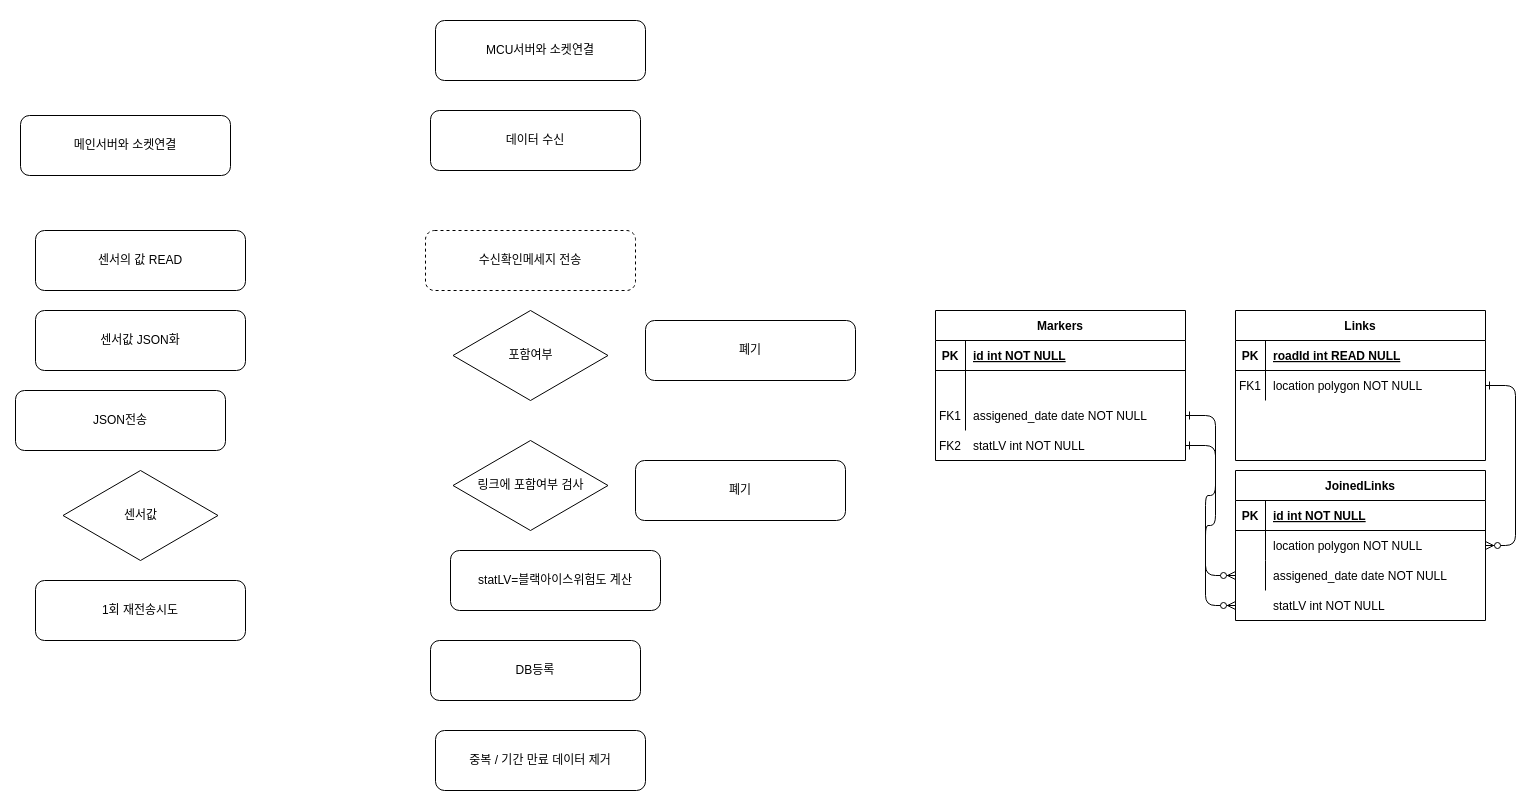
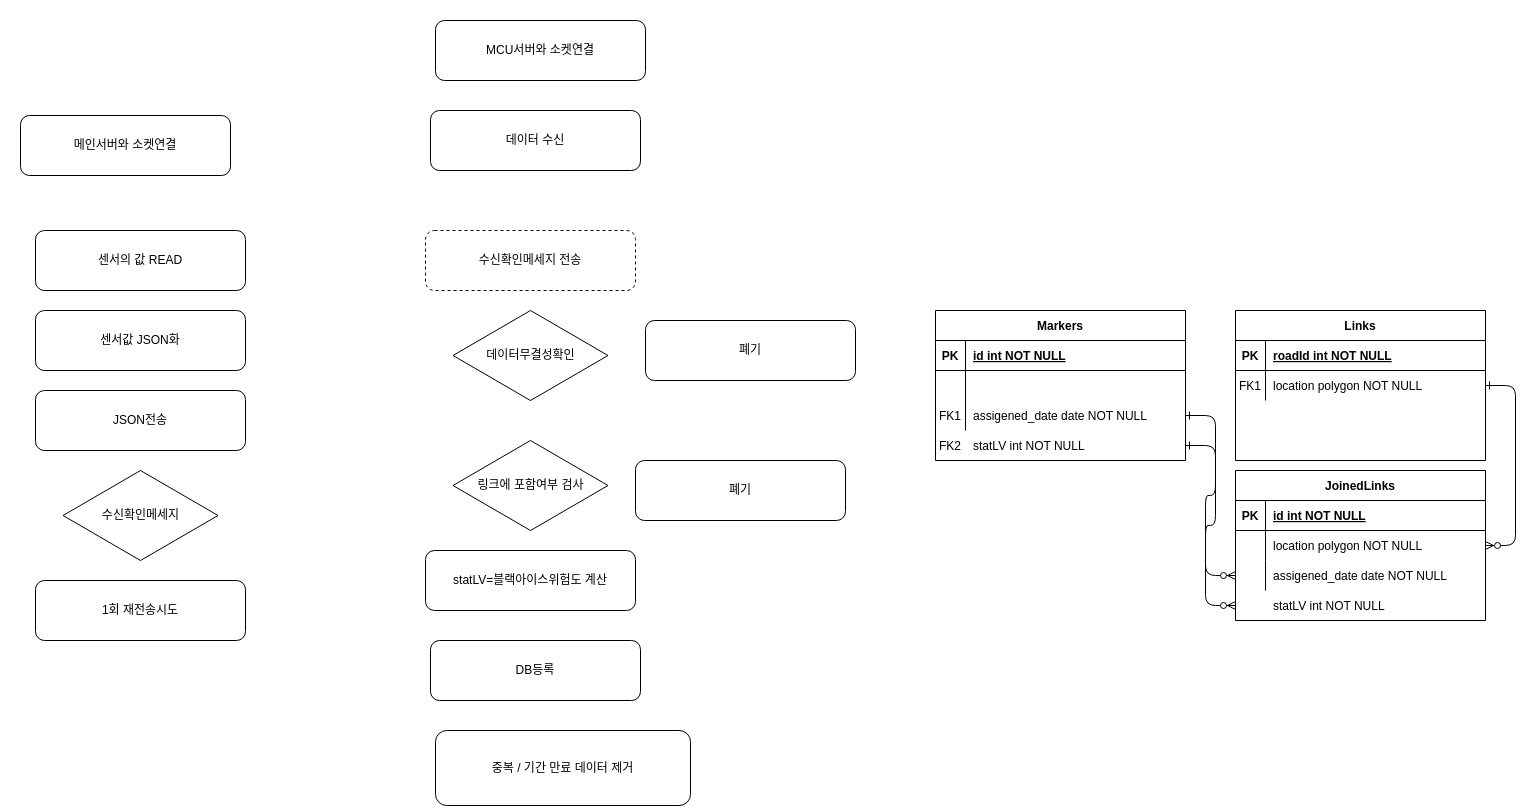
node "포함여부": label "포함여부" -> "데이터무결성확인"
node "roadId int READ NULL": label "roadId int READ NULL" -> "roadId int NOT NULL"
node "JSON전송": moved (121, 421) -> (141, 421)
node "센서값": label "센서값" -> "수신확인메세지"
node "statLV=블랙아이스위험도 계산": moved (556, 581) -> (531, 581)
node "중복 / 기간 만료 데이터 제거": size 210x60 -> 255x75
